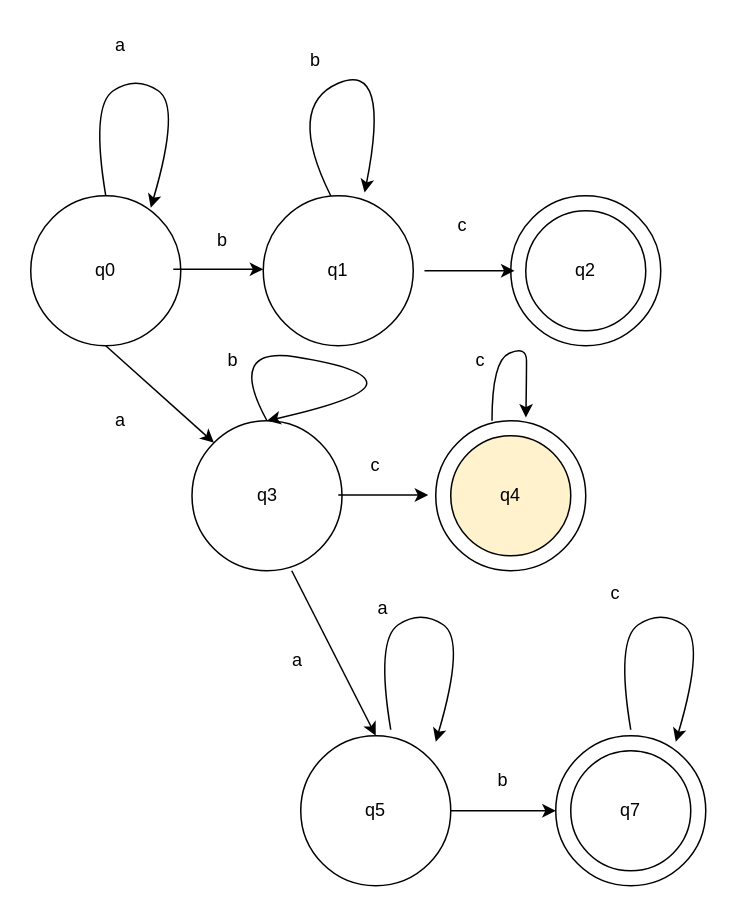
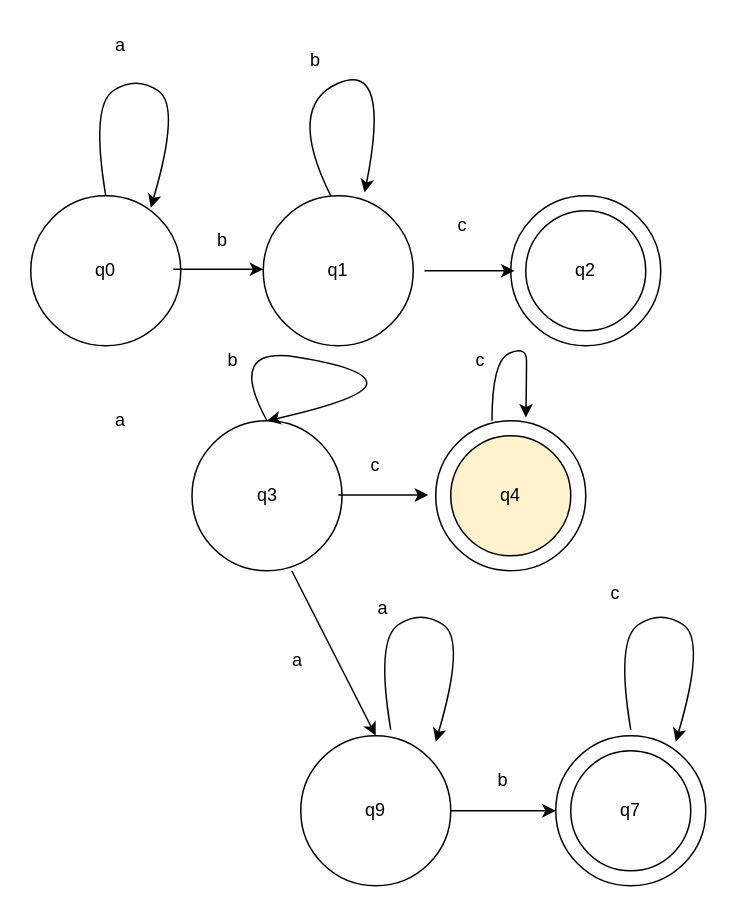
edge "q0" -> "q3": removed
node "q5": label "q5" -> "q9"
